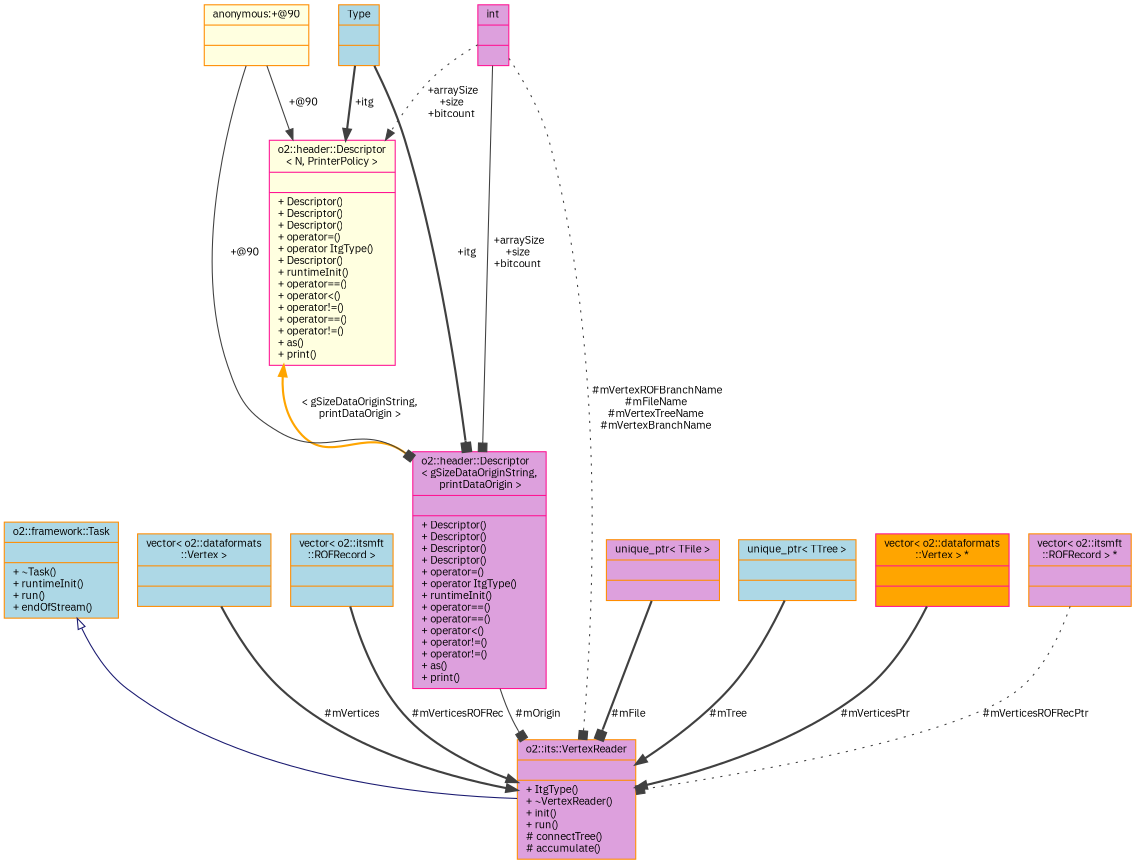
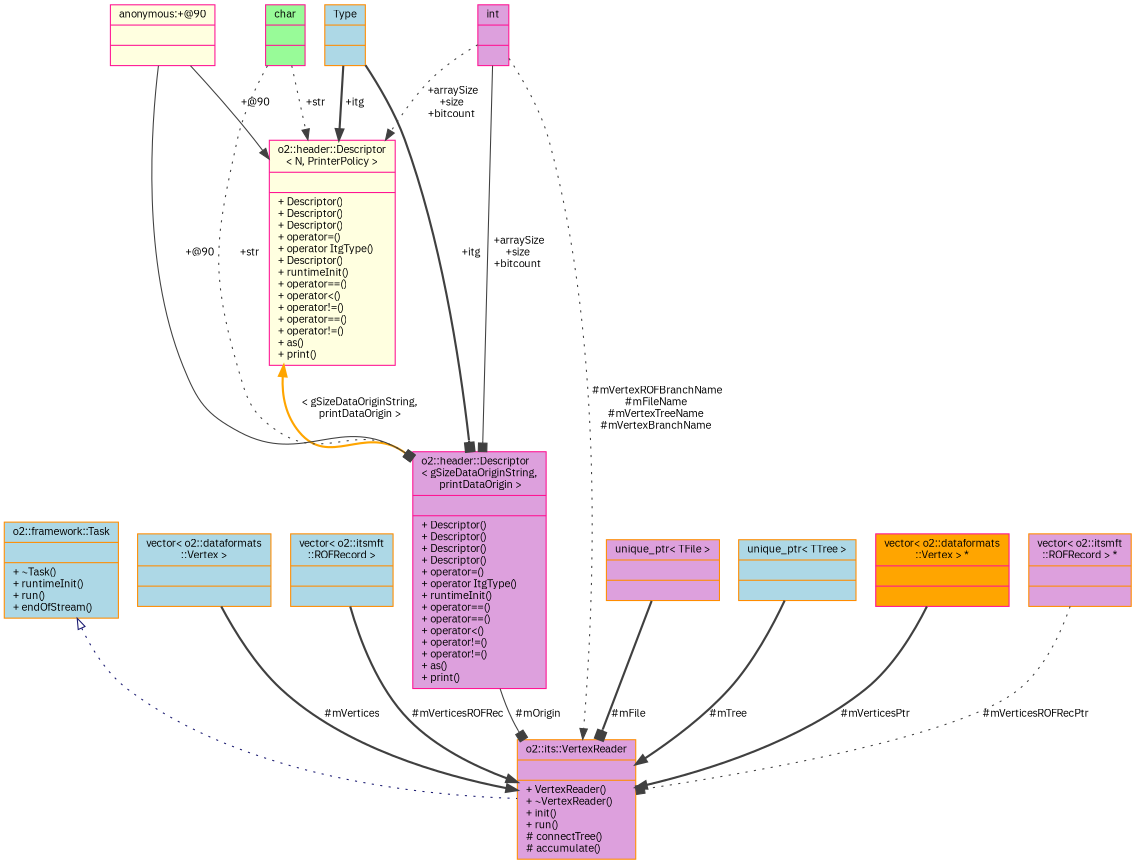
node "anonymous:+@90": color darkorange -> deeppink
node "char": added
edge "int" -> "o2::its::VertexReader": arrowhead box -> normal
edge "o2::its::VertexReader" -> "o2::framework::Task": style solid -> dotted
node "o2::its::VertexReader": text "+ ItgType()" -> "+ VertexReader()"
